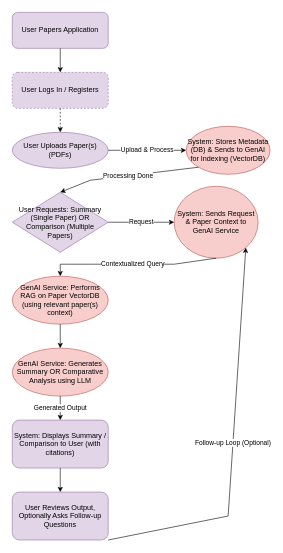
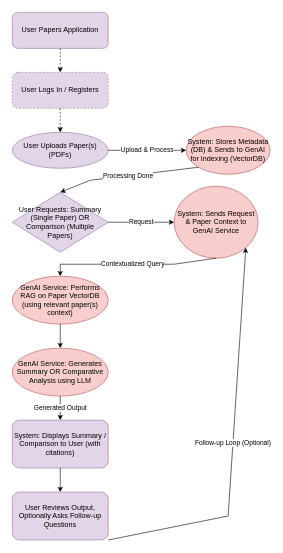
edge "User Papers Application" -> "User Logs In / Registers": style solid -> dashed
